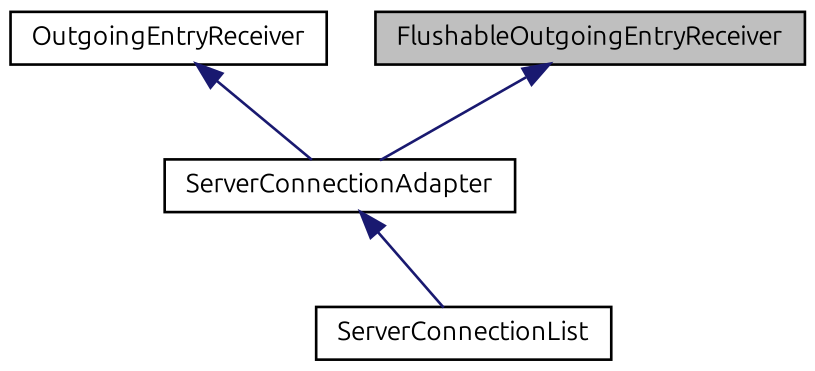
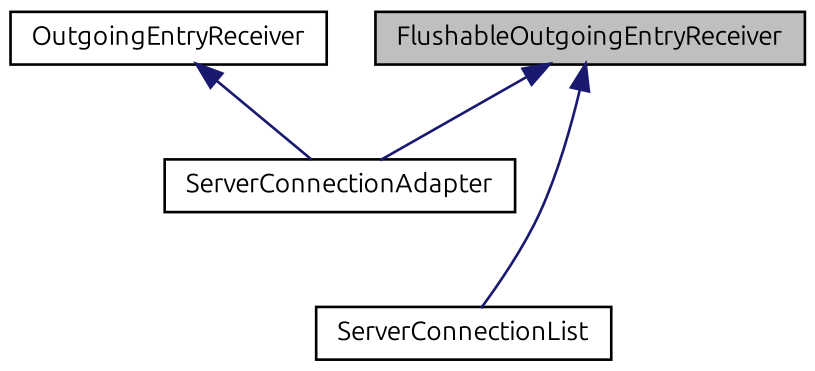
edge "ServerConnectionList" -> "ServerConnectionAdapter": now "ServerConnectionList" -> "FlushableOutgoingEntryReceiver"
